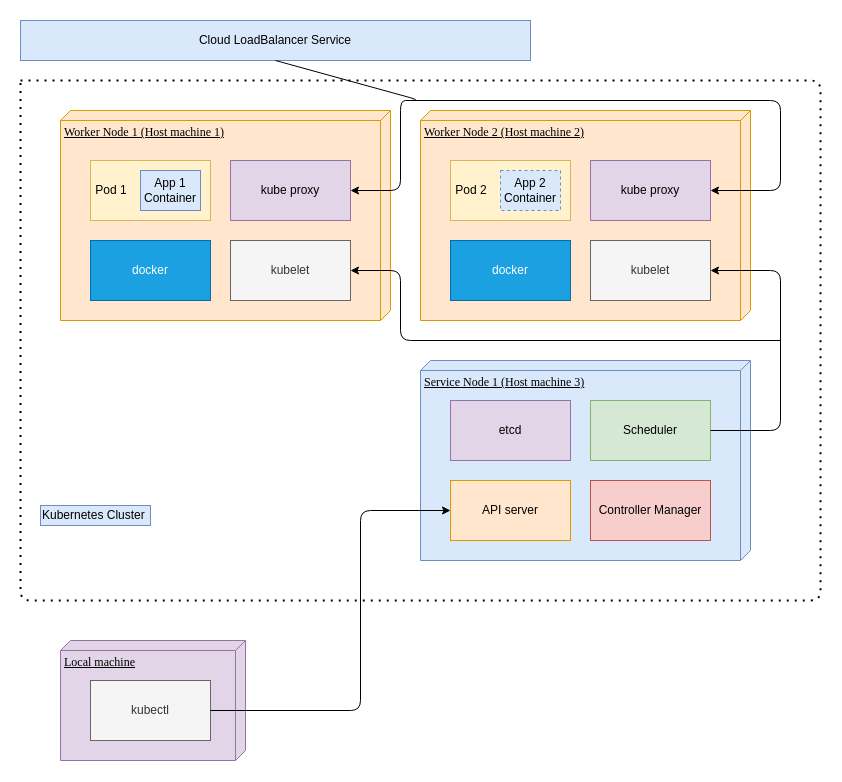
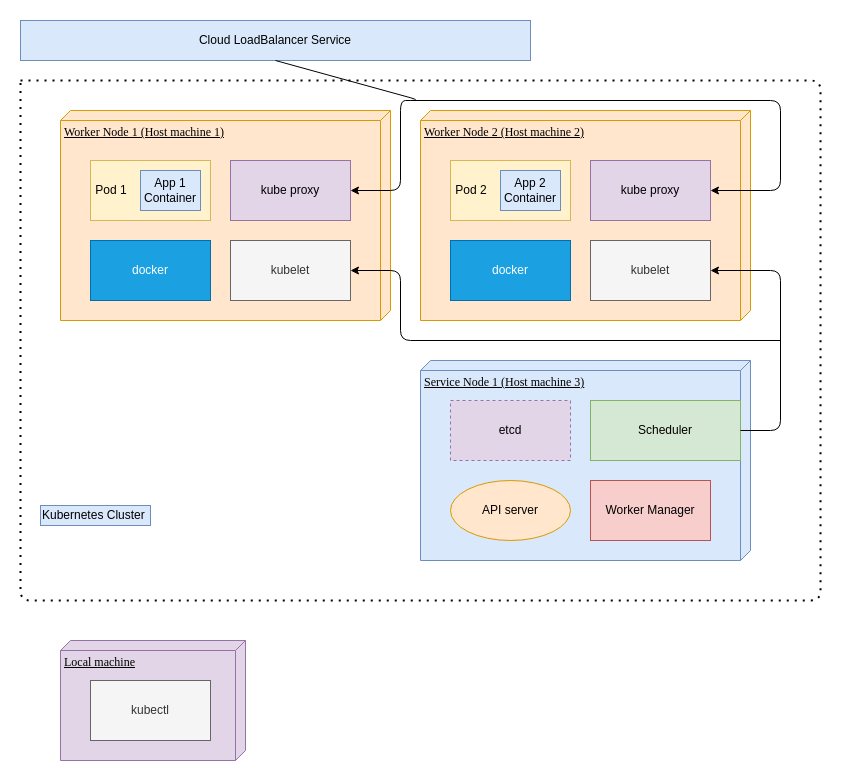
node "App 2 Container": style dashed -> solid
node "etcd": style solid -> dashed
node "Scheduler": size 120x60 -> 150x60
node "API server": shape rectangle -> ellipse
node "Controller Manager": label "Controller Manager" -> "Worker Manager"
edge "kubectl" -> "API server": removed
